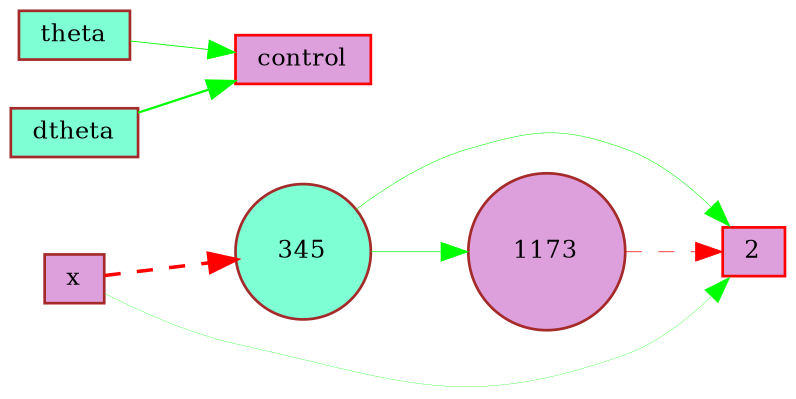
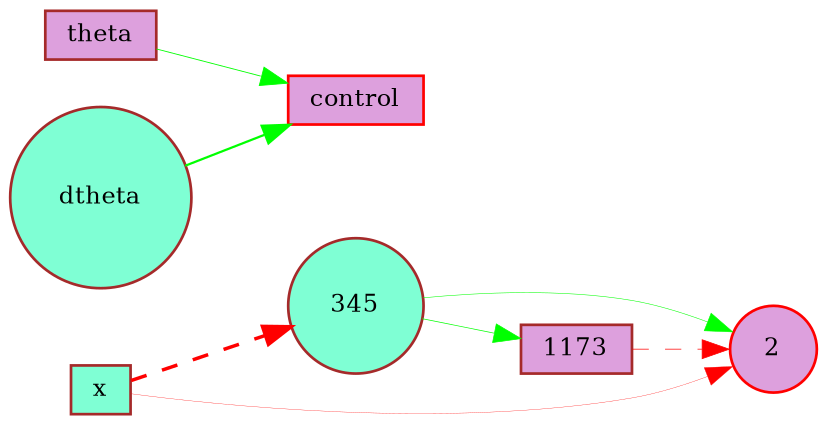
node "theta": fillcolor aquamarine -> plum
node "dtheta": shape box -> circle
node "1173": shape circle -> box
node "2": shape box -> circle
node "x": fillcolor plum -> aquamarine
edge "x" -> "2": color green -> red
